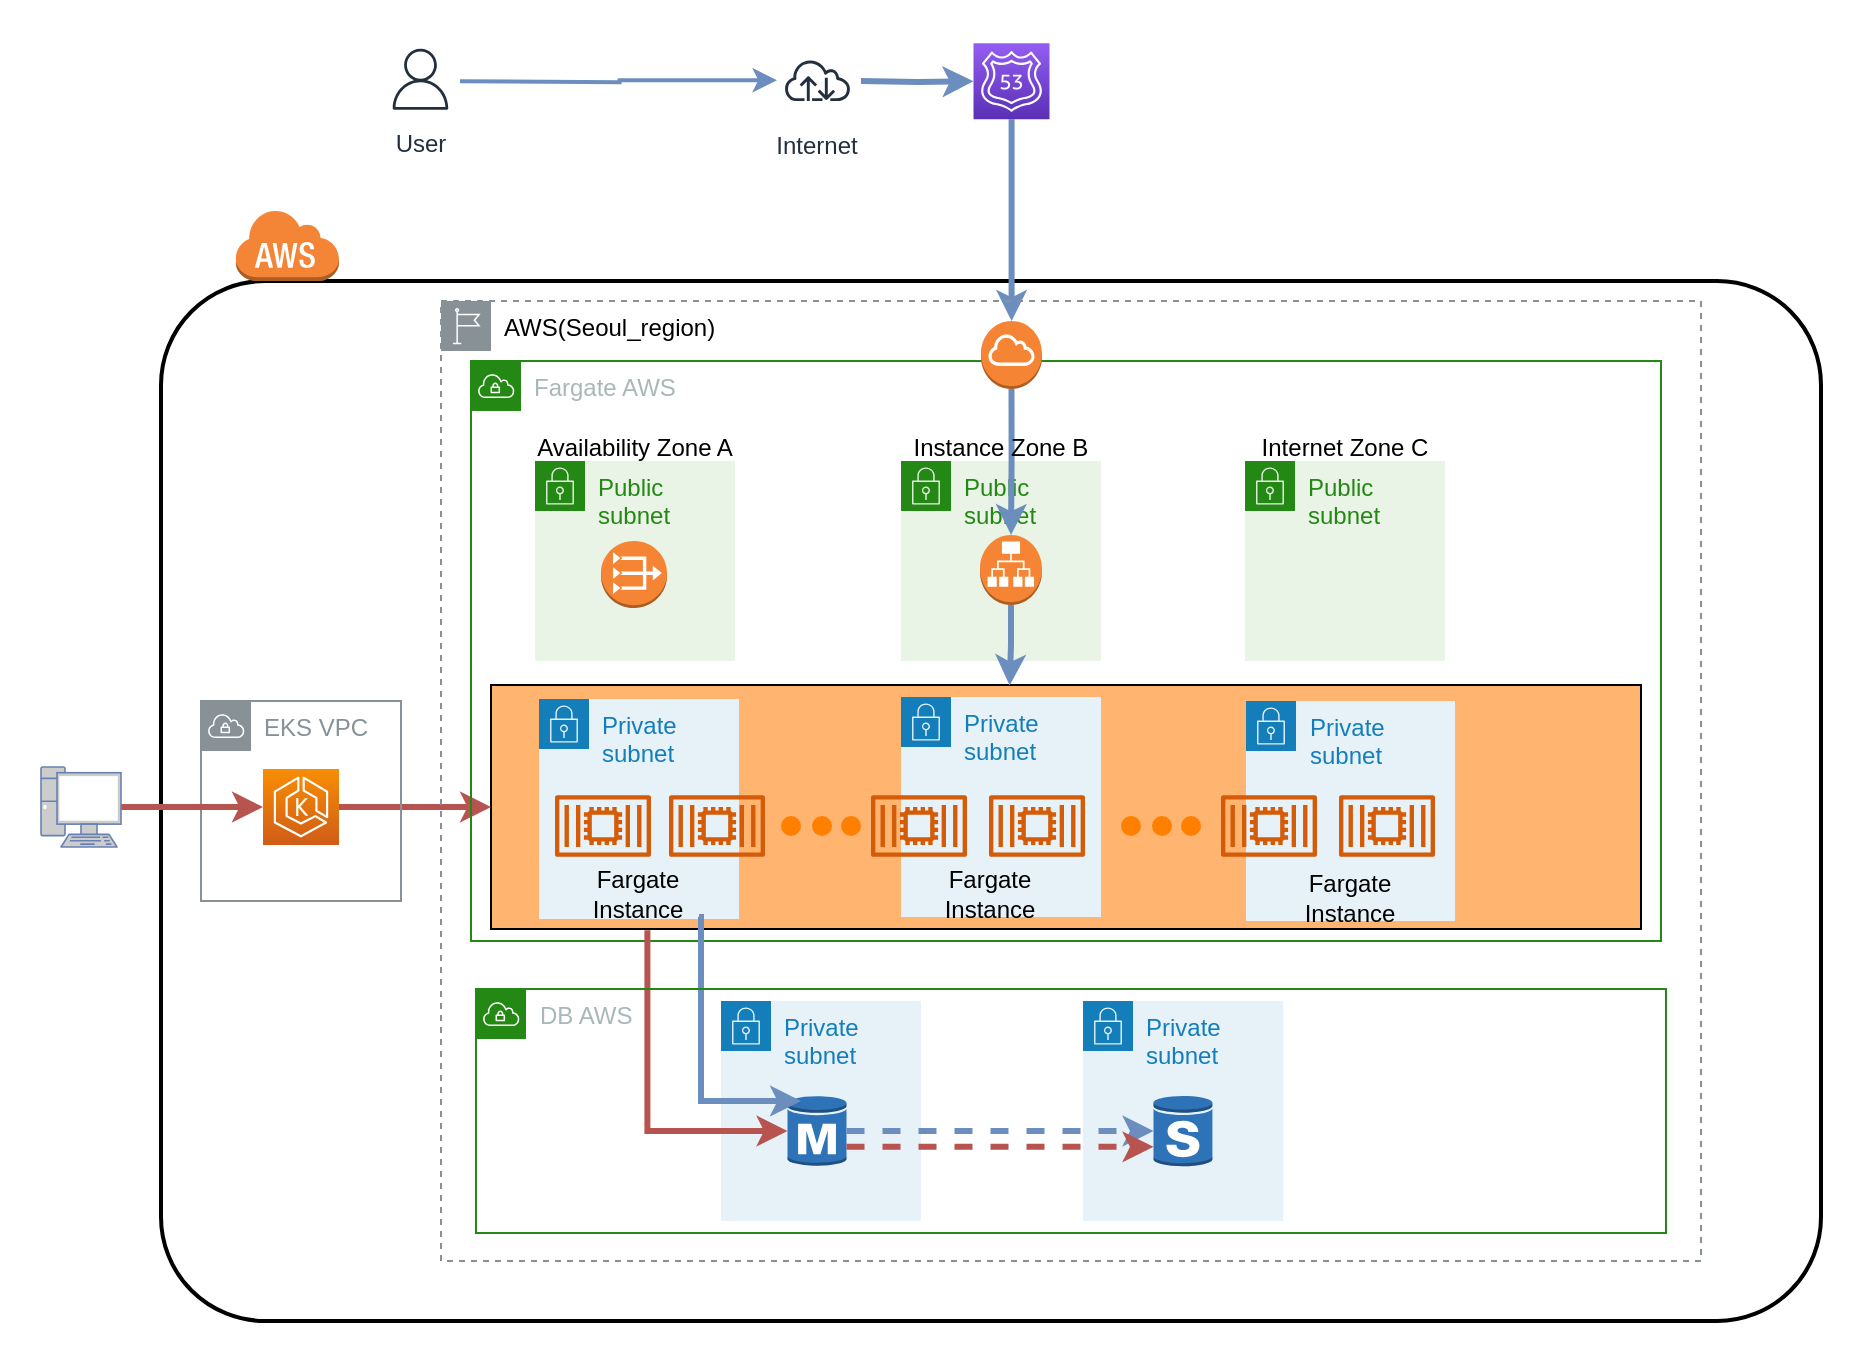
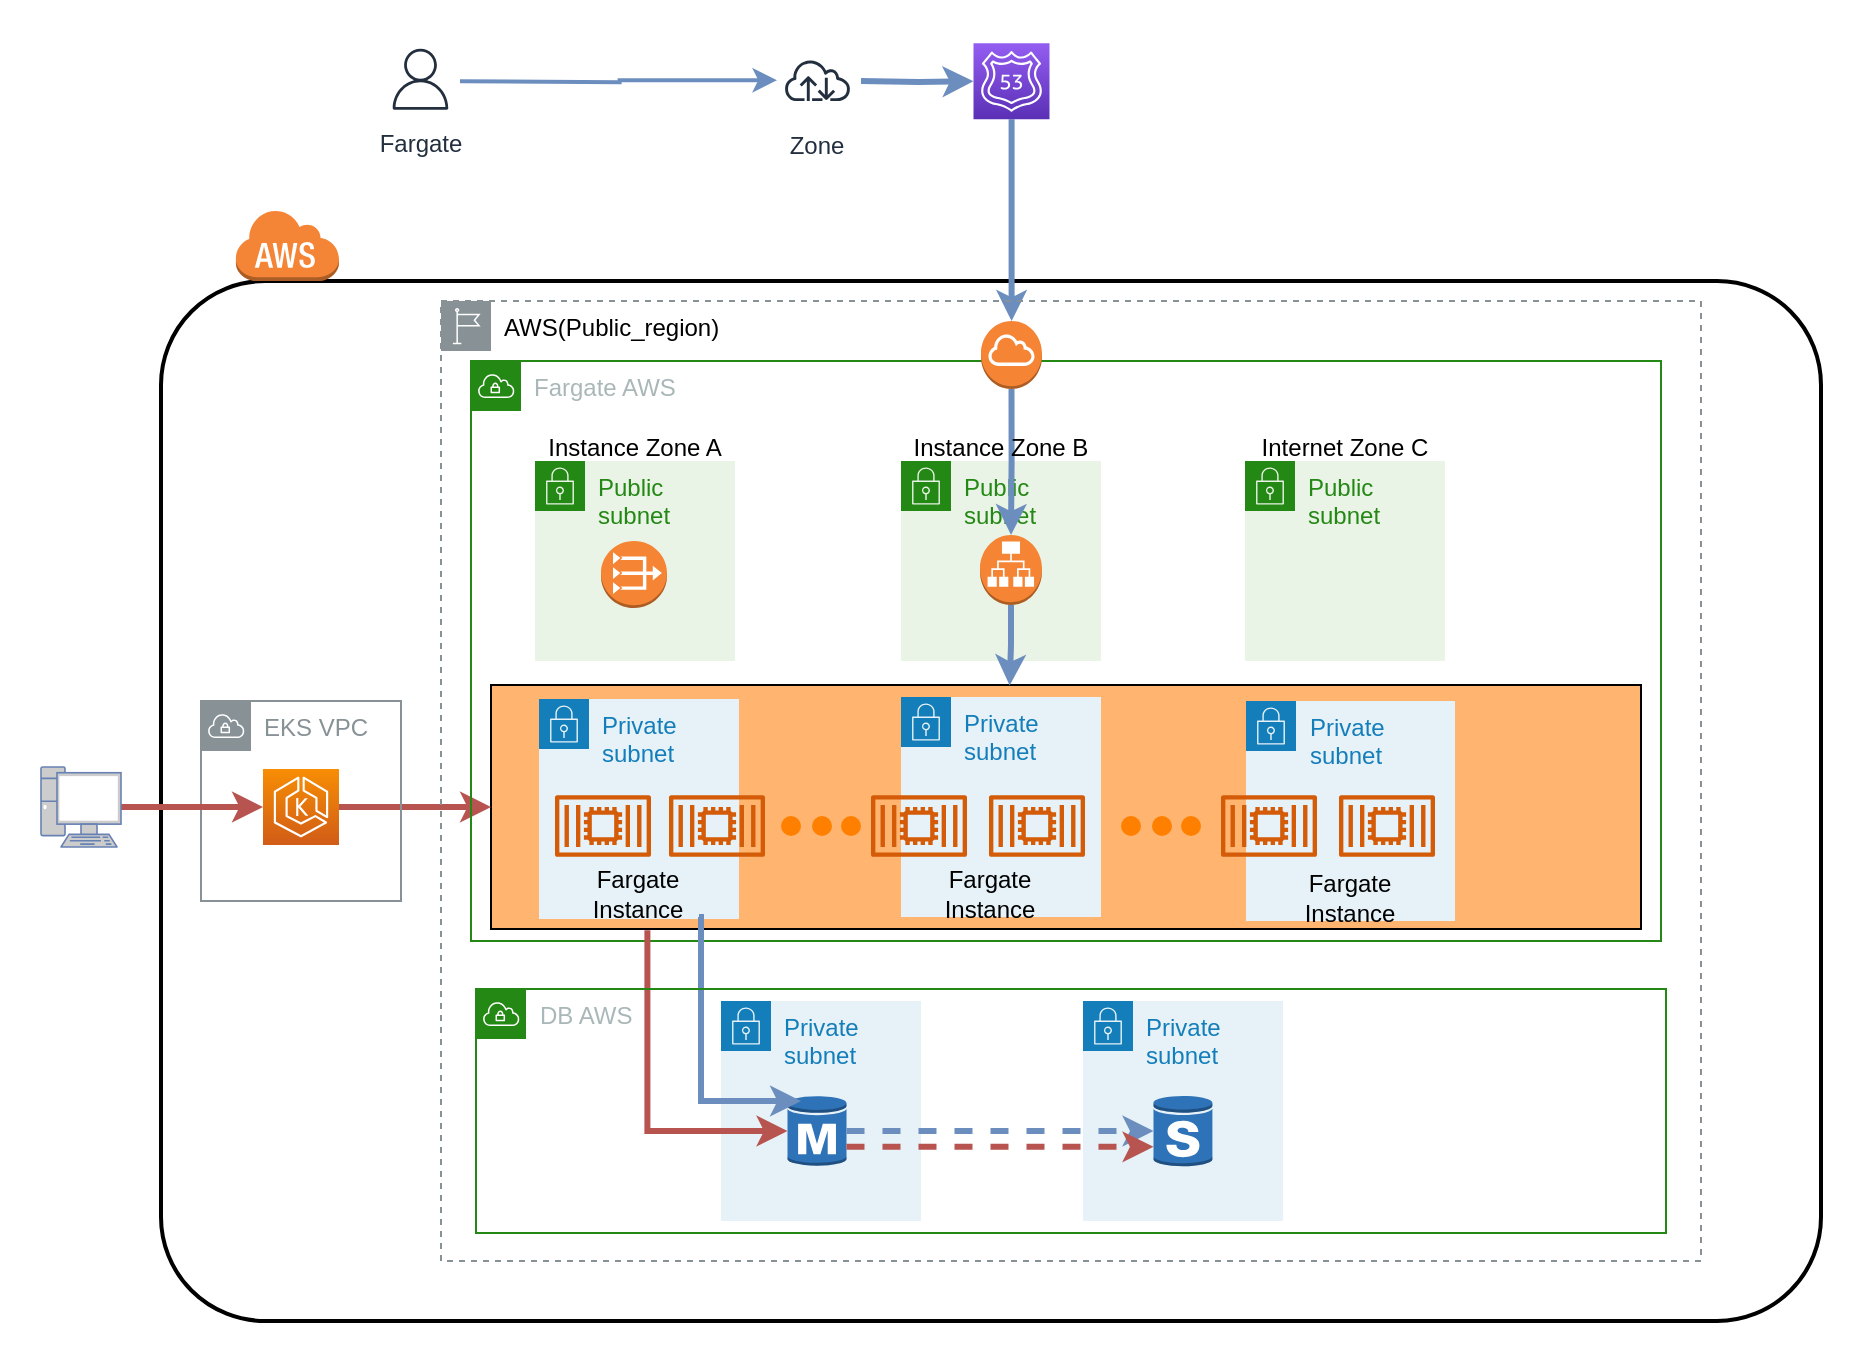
node "User": label "User" -> "Fargate"
node "Internet": label "Internet" -> "Zone"
node "AWS(Seoul_region)": label "AWS(Seoul_region)" -> "AWS(Public_region)"
node "Availability Zone A": label "Availability Zone A" -> "Instance Zone A"
